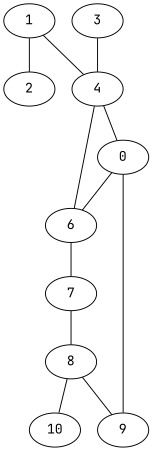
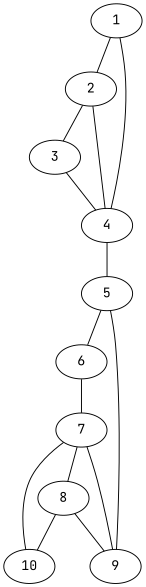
edge "2" -- "3": added
edge "4" -- "6": now "4" -- "2"
node "0": label "0" -> "5"
edge "7" -- "10": added
edge "7" -- "9": added
